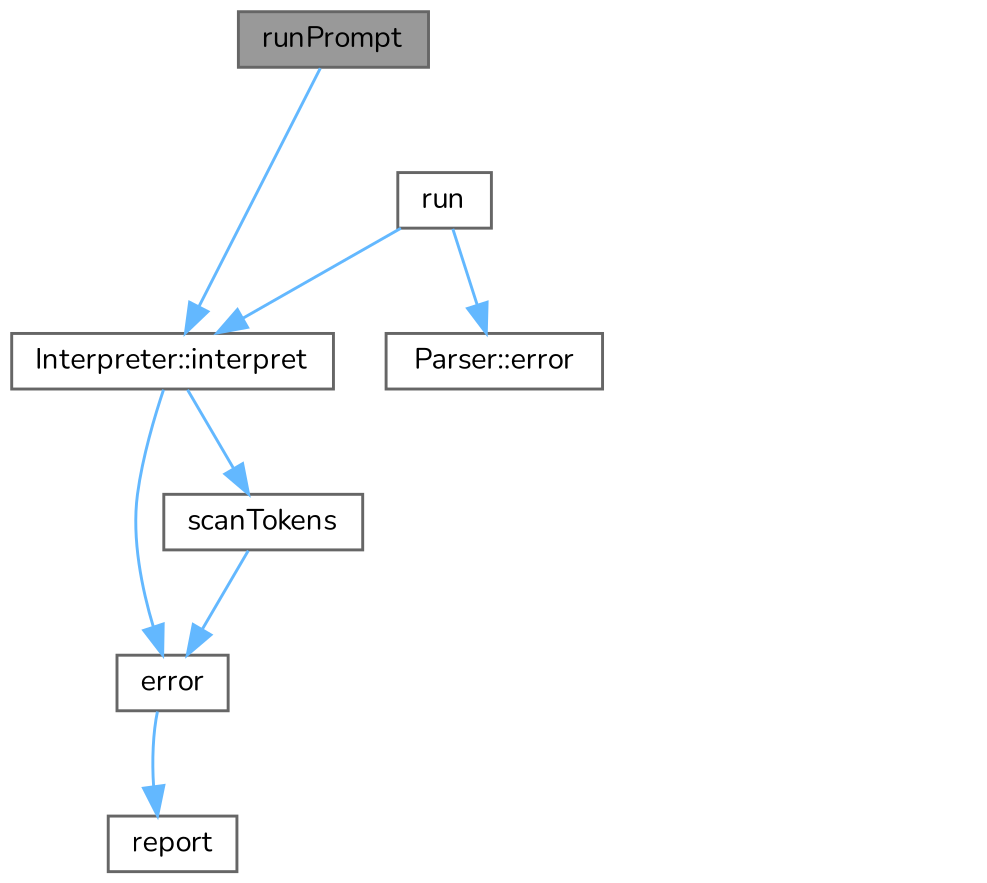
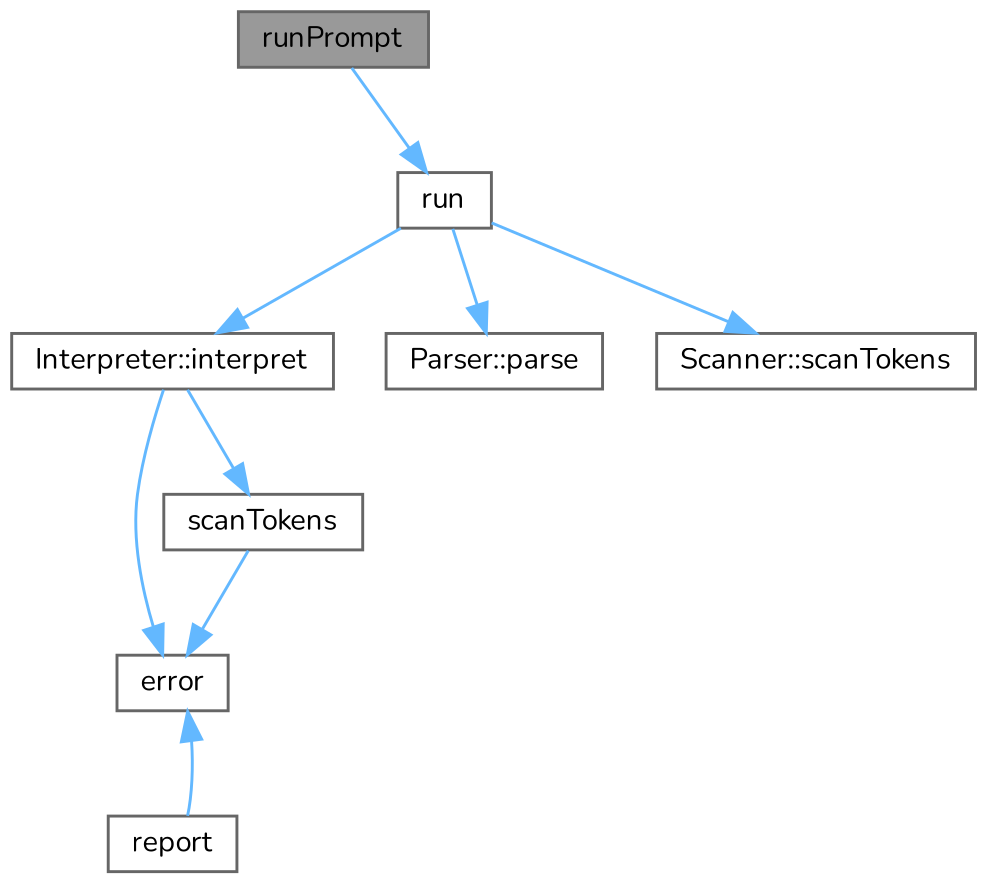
edge "runPrompt" -> "Interpreter::interpret": now "runPrompt" -> "run"
node "Parser::error": label "Parser::error" -> "Parser::parse"
node "Scanner::scanTokens": added
edge "error" -> "report": reversed
